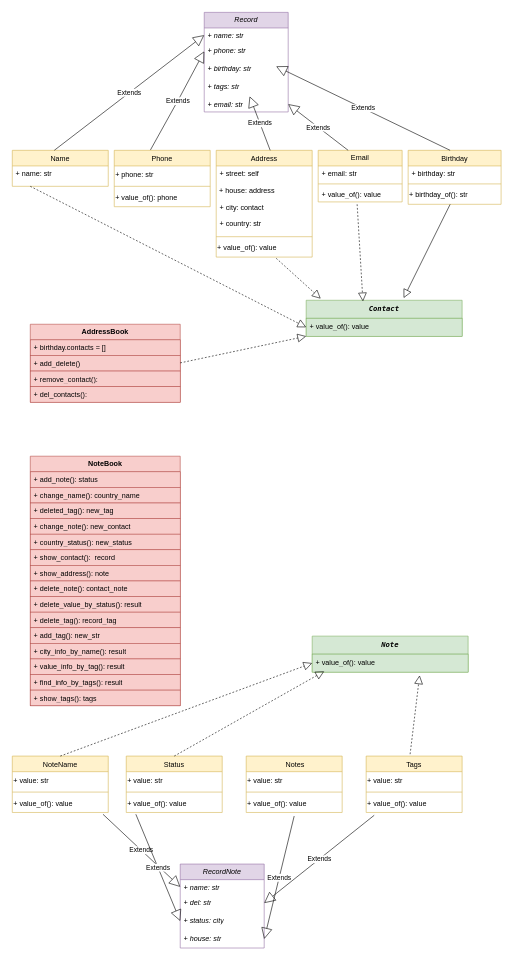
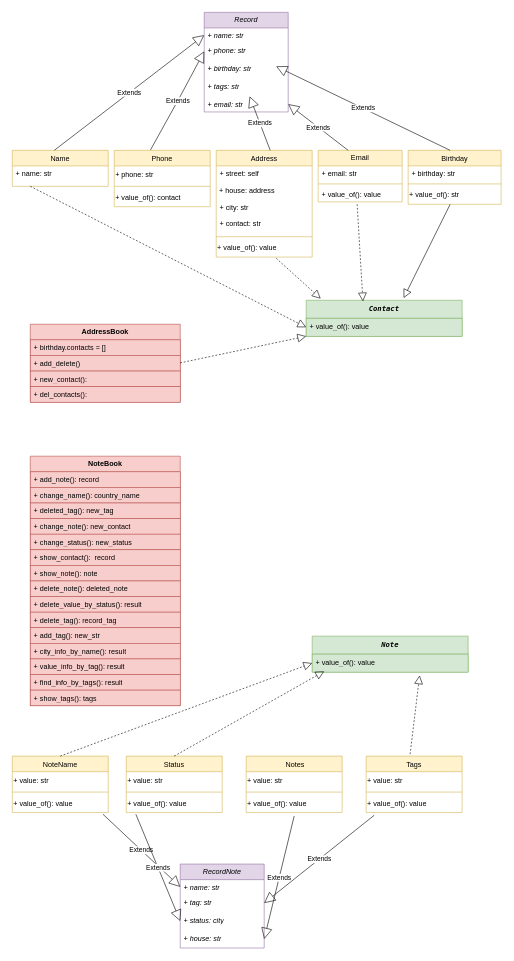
node "+ birthday_of(): str": label "+ birthday_of(): str" -> "+ value_of(): str"
node "+ value_of(): phone": label "+ value_of(): phone" -> "+ value_of(): contact"
node "+ city: contact": label "+ city: contact" -> "+ city: str"
node "+ country: str": label "+ country: str" -> "+ contact: str"
node "+ remove_contact():": label "+ remove_contact():" -> "+ new_contact():"
node "+ add_note(): status": label "+ add_note(): status" -> "+ add_note(): record"
node "+ country_status(): new_status": label "+ country_status(): new_status" -> "+ change_status(): new_status"
node "+ show_address(): note": label "+ show_address(): note" -> "+ show_note(): note"
node "+ delete_note(): contact_note": label "+ delete_note(): contact_note" -> "+ delete_note(): deleted_note"
node "+ del: str": label "+ del: str" -> "+ tag: str"
